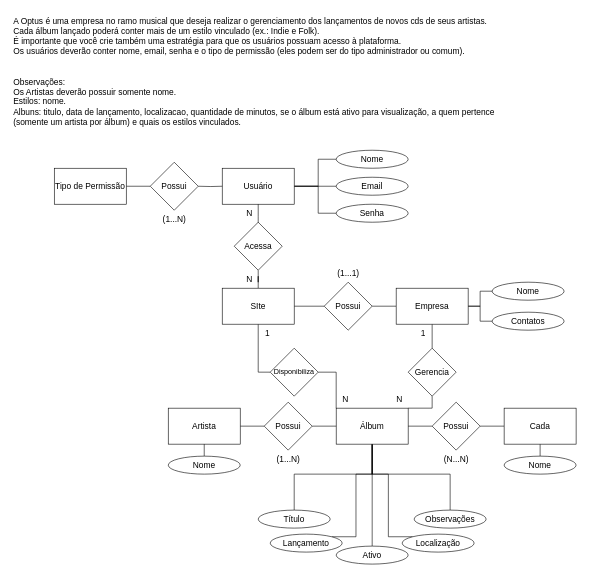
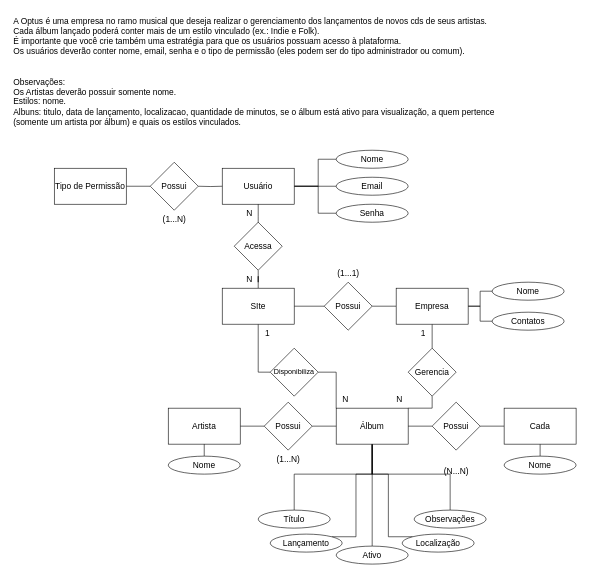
node "(N...N)": moved (456, 459) -> (456, 471)
